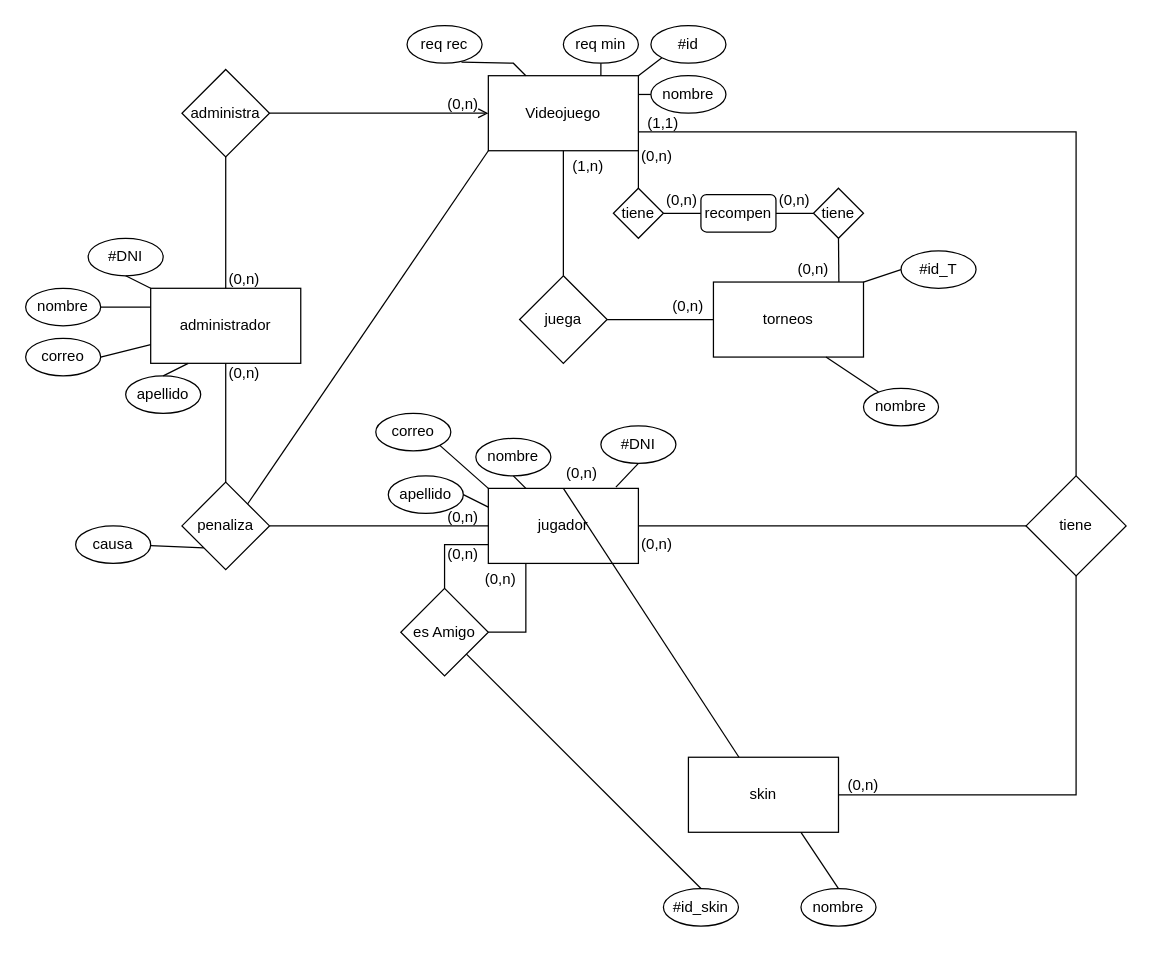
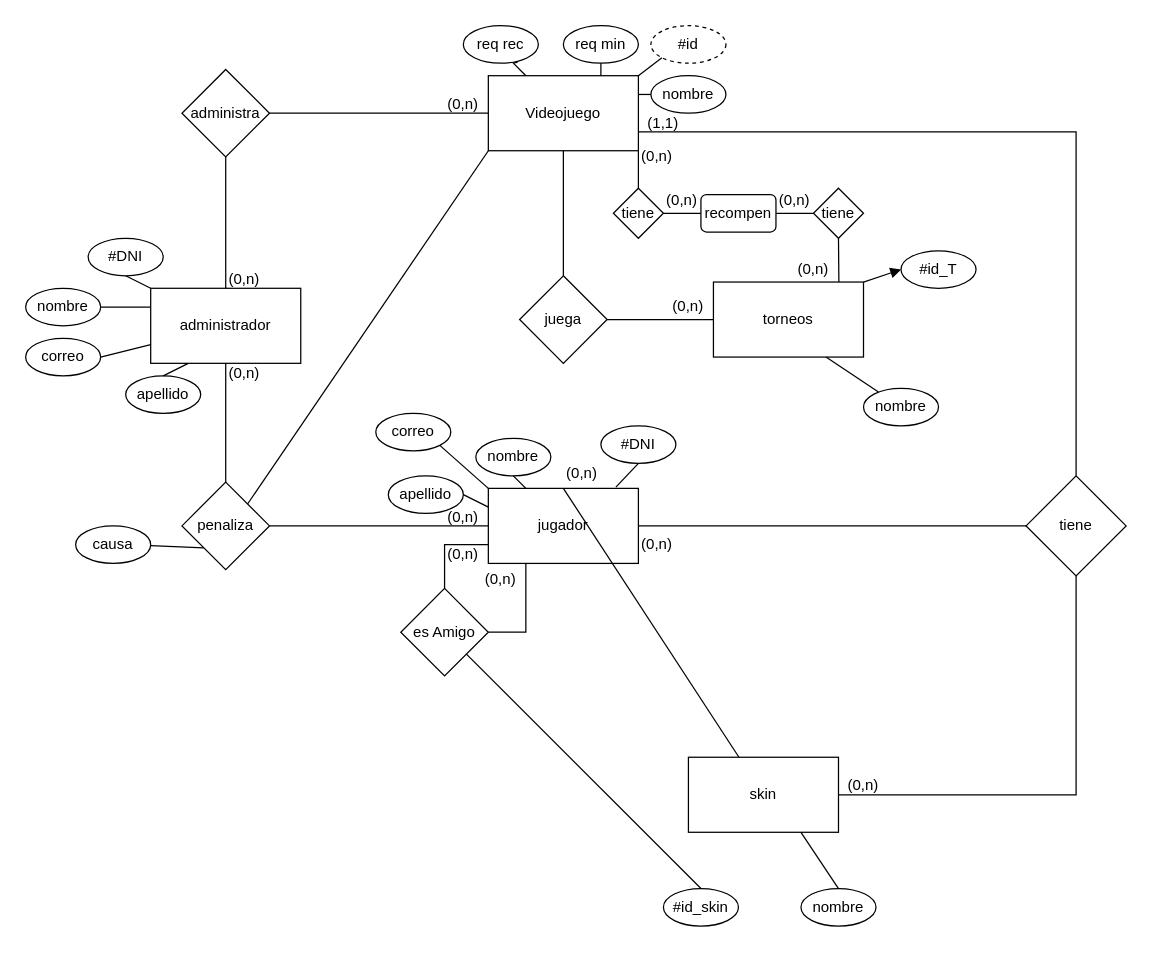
node "req rec": moved (444, 44) -> (501, 44)
node "#id": style solid -> dashed
edge "administra" -> "Videojuego": arrowhead open -> none
node "(1,n)": removed
edge "#id_T" -- "torneos": arrowhead none -> block
